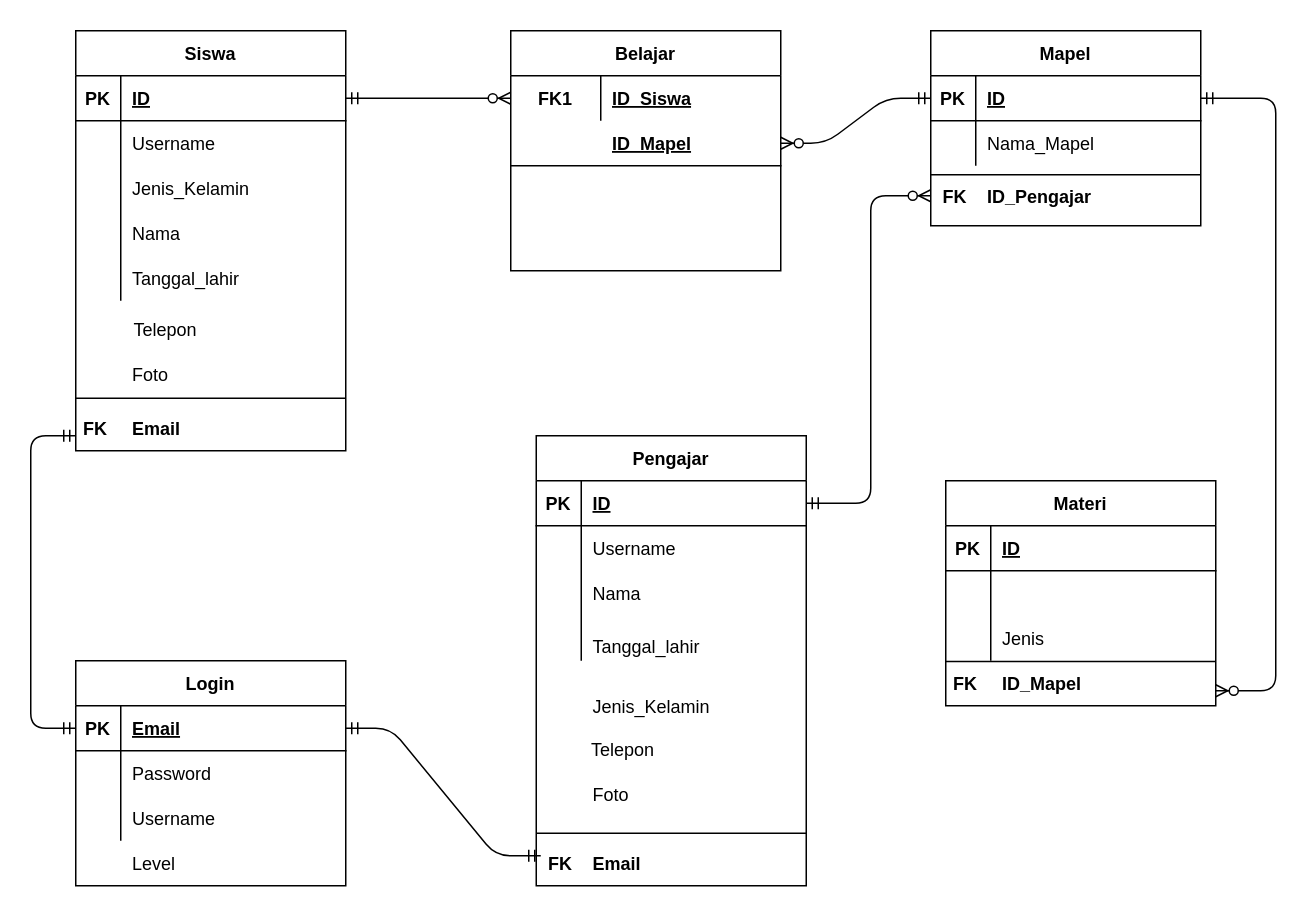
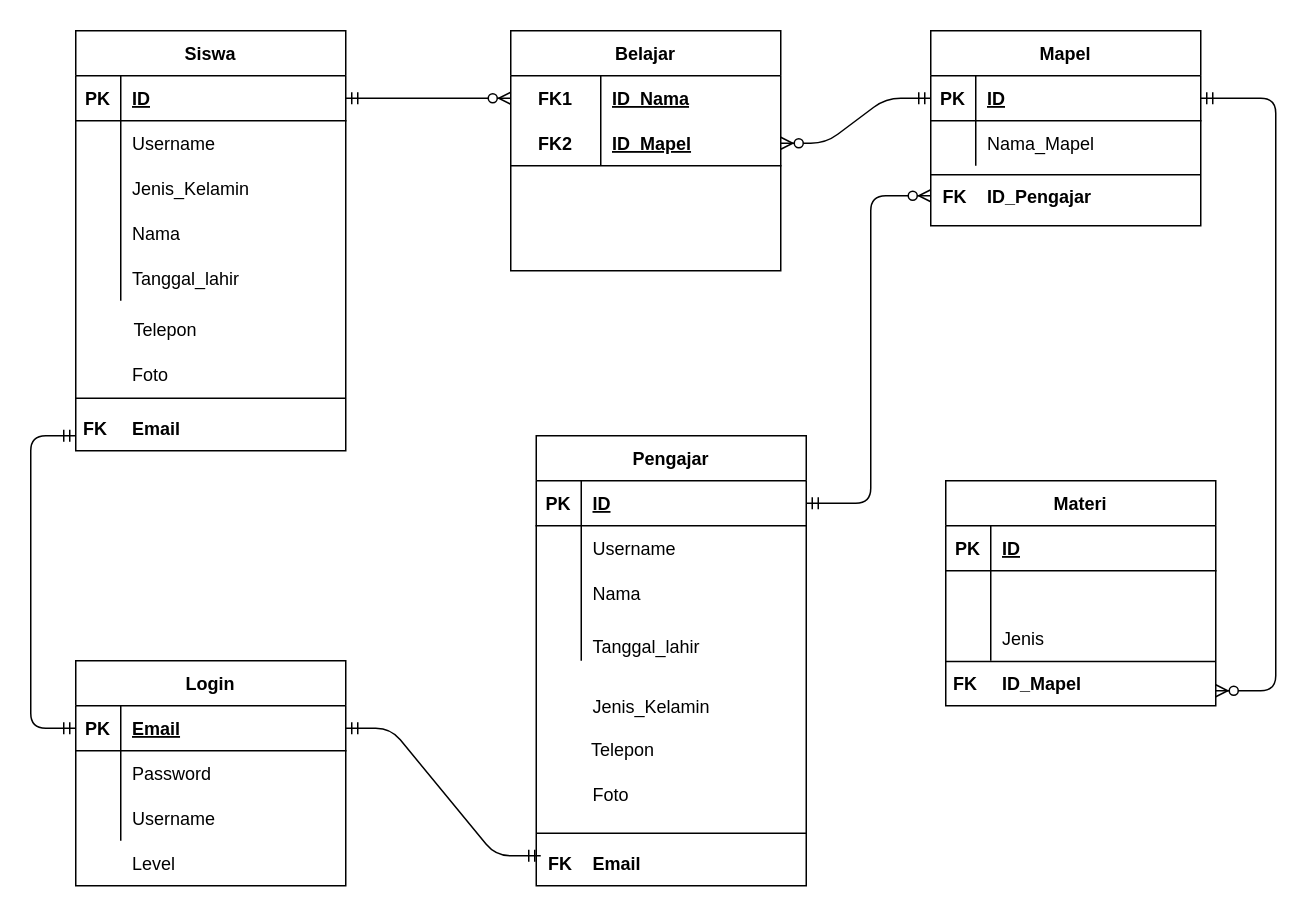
node "ID_Siswa": label "ID_Siswa" -> "ID_Nama"
node "FK2": added
